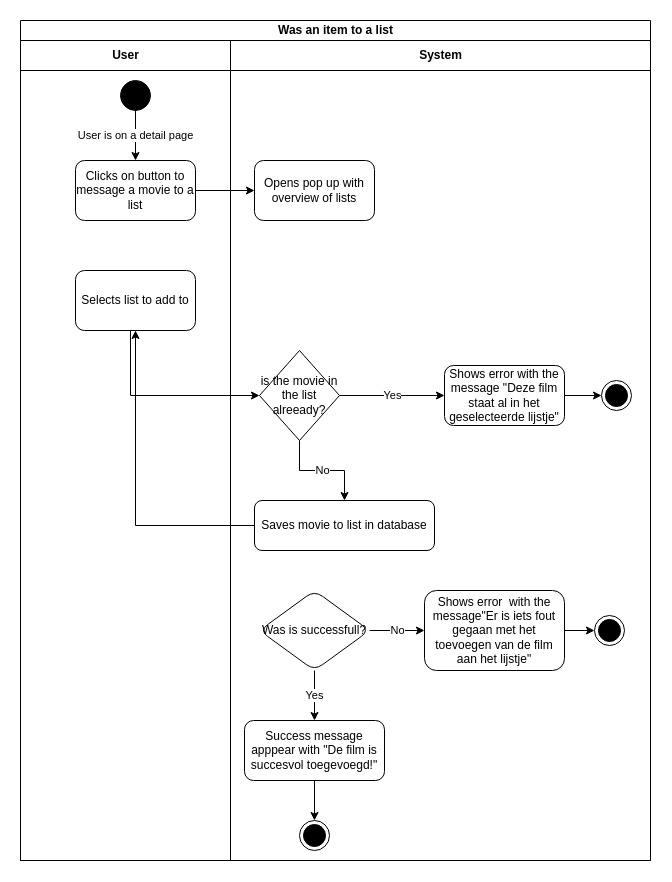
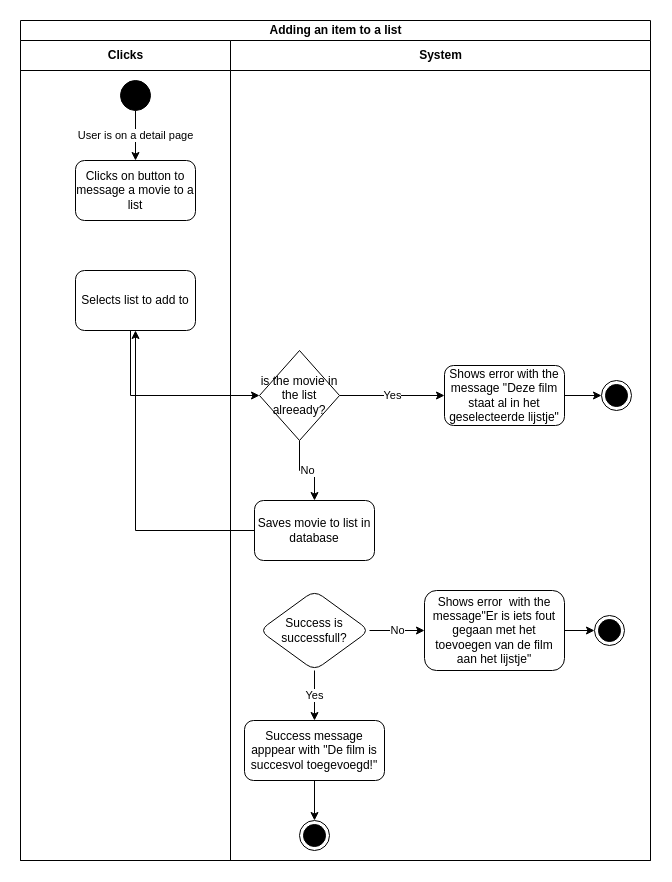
node "Was an item to a list": label "Was an item to a list" -> "Adding an item to a list"
node "User": label "User" -> "Clicks"
edge "Clicks on button to message a movie to a list" -> "Opens pop up with overview of lists": removed
node "Opens pop up with overview of lists": removed
node "Saves movie to list in database": size 180x50 -> 120x60
node "Was is successfull?": label "Was is successfull?" -> "Success is successfull?"
